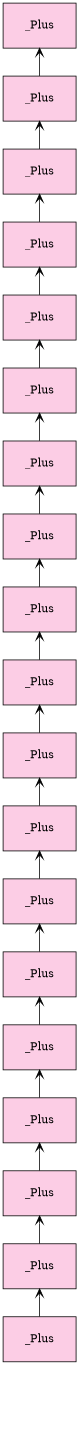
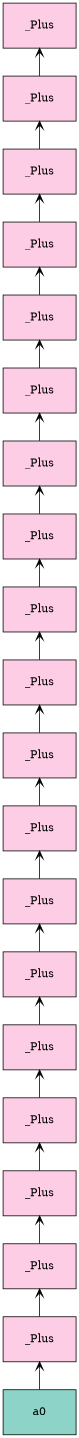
node "a0": added
